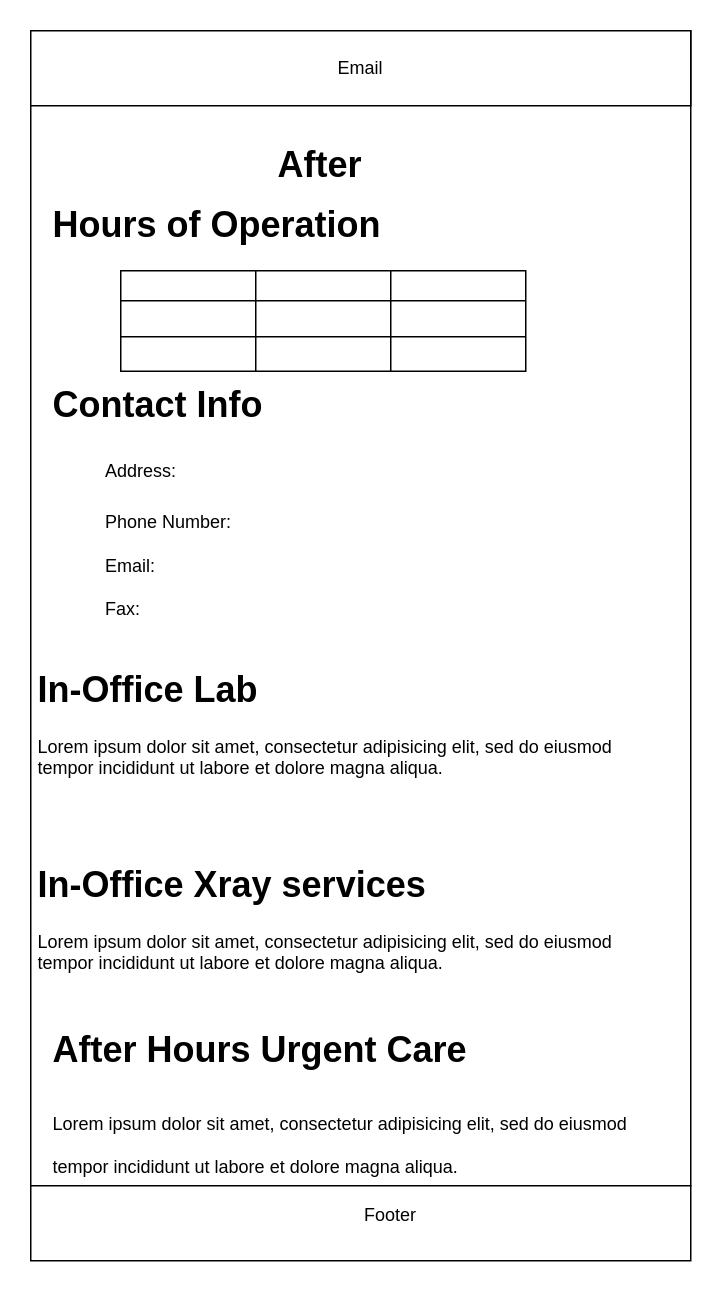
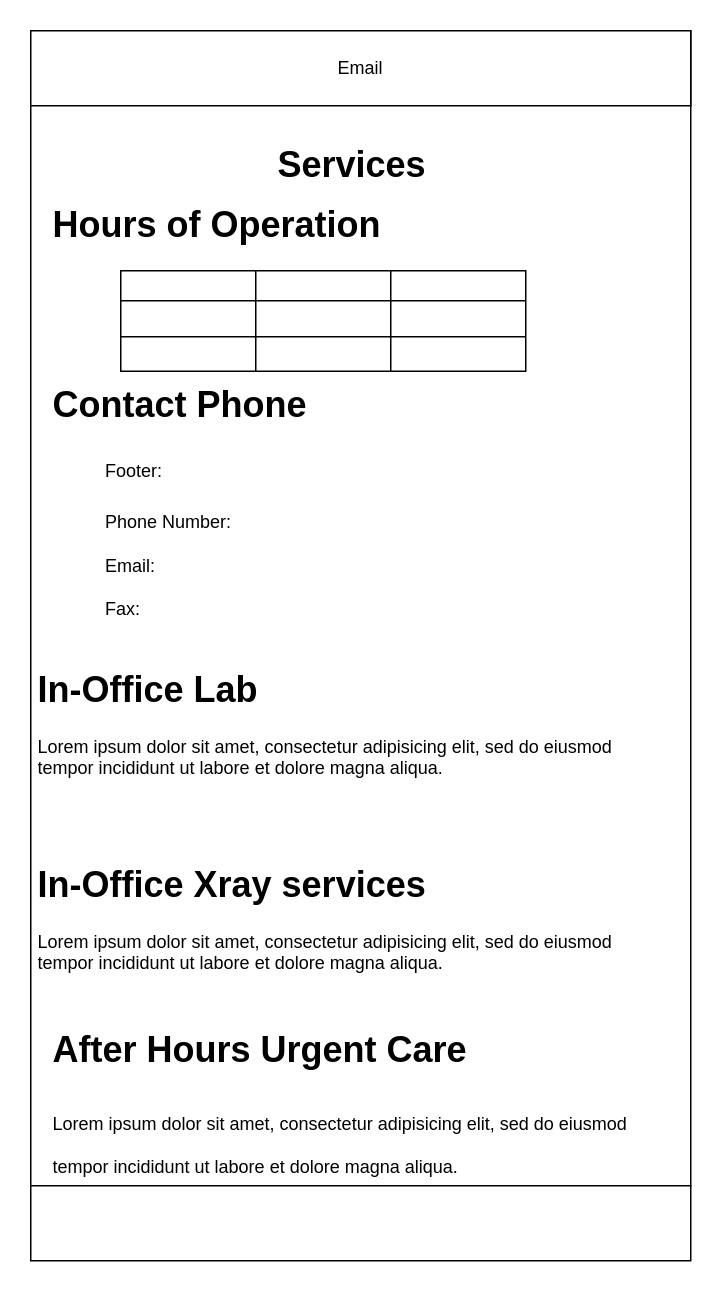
node "After": label "After" -> "Services"
node "Hours of Operation Contact Info": label "Hours of Operation Contact Info" -> "Hours of Operation Contact Phone"
node "Address: Phone Number: Email: Fax:": label "Address: Phone Number: Email: Fax:" -> "Footer: Phone Number: Email: Fax:"
node "Footer": removed
